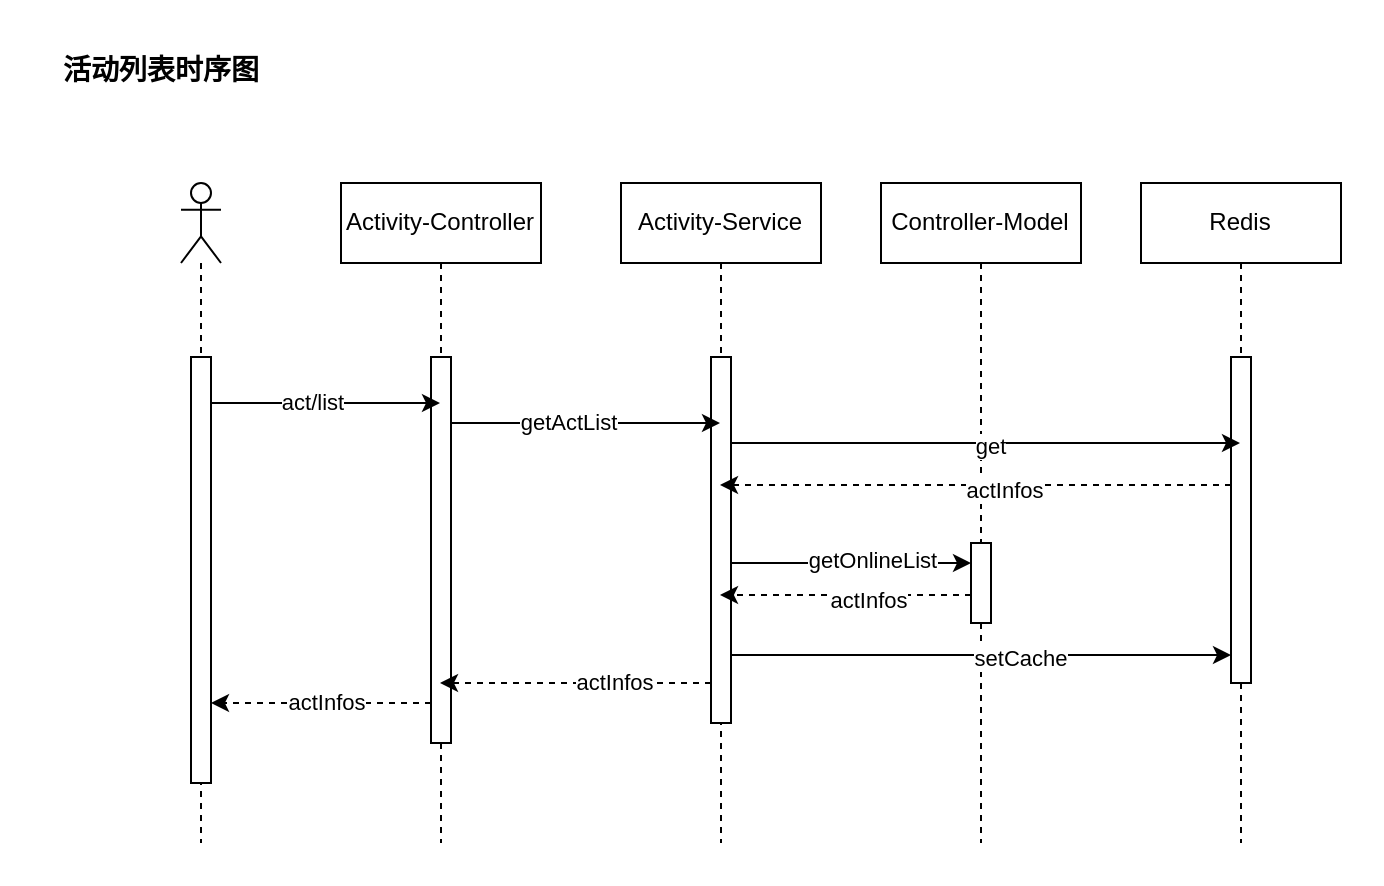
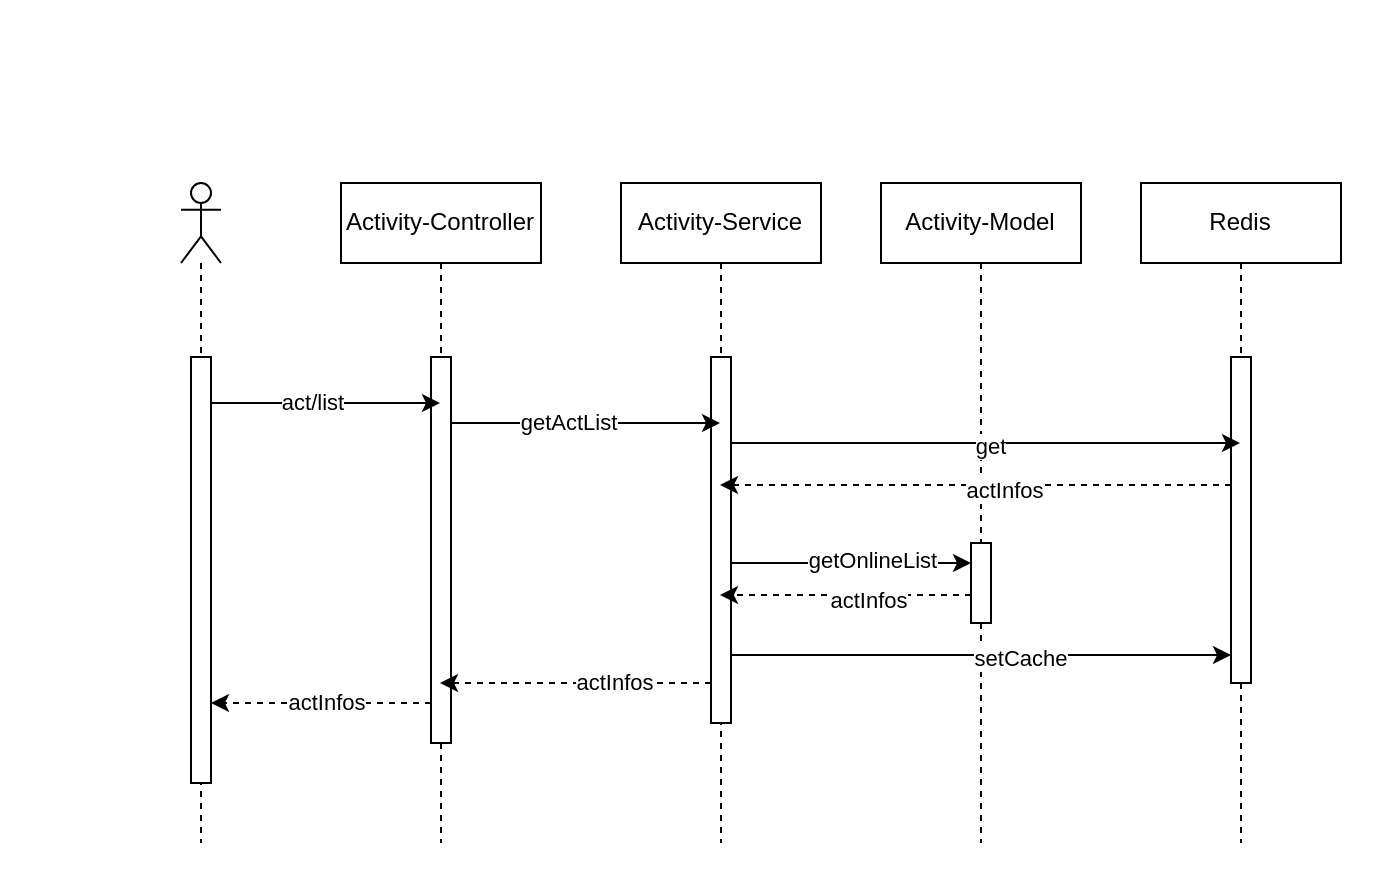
node "活动列表时序图": removed
node "Controller-Model": label "Controller-Model" -> "Activity-Model"
